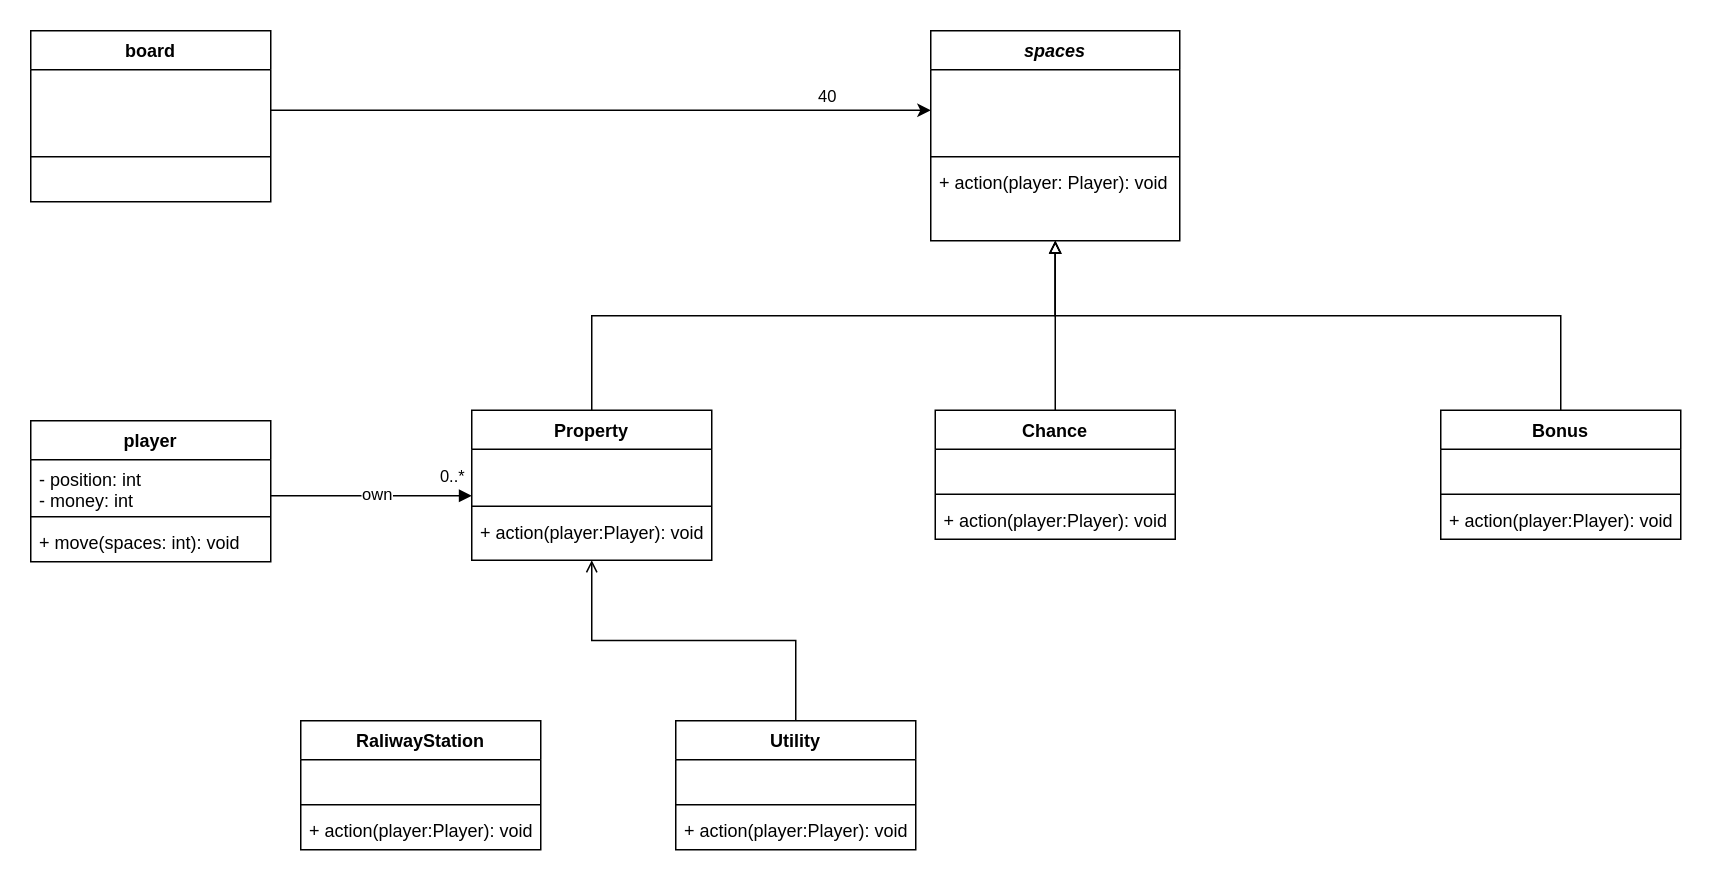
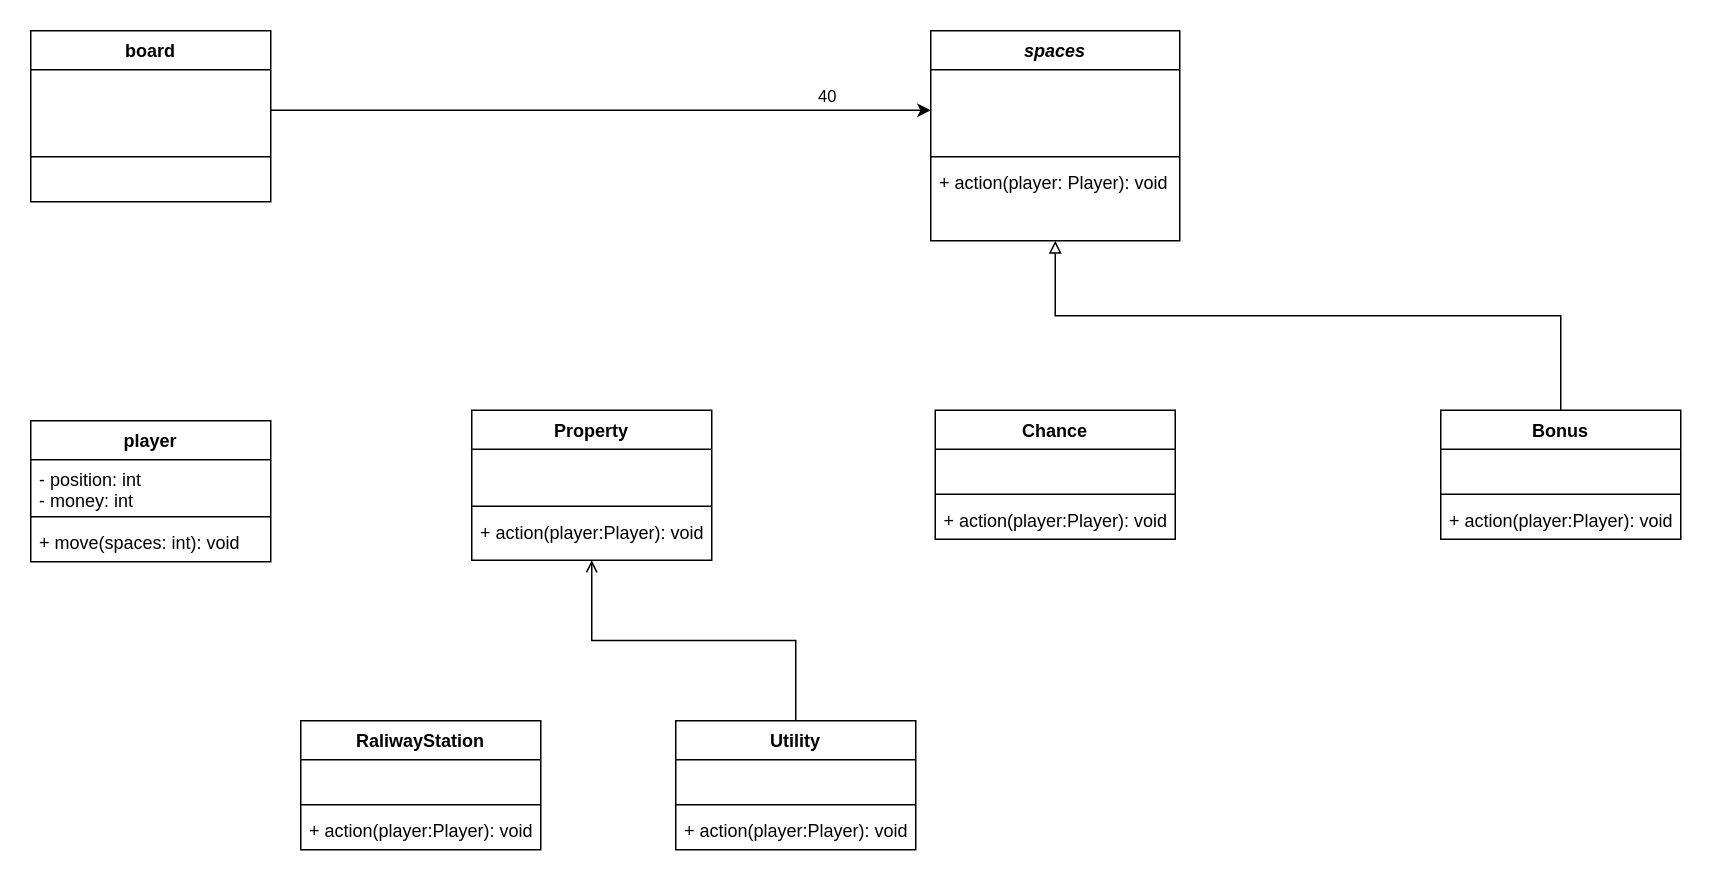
edge "Property" -> "spaces": removed
edge "Chance" -> "spaces": removed
edge "player" -> "Property": removed, labels "0..*", "own"
